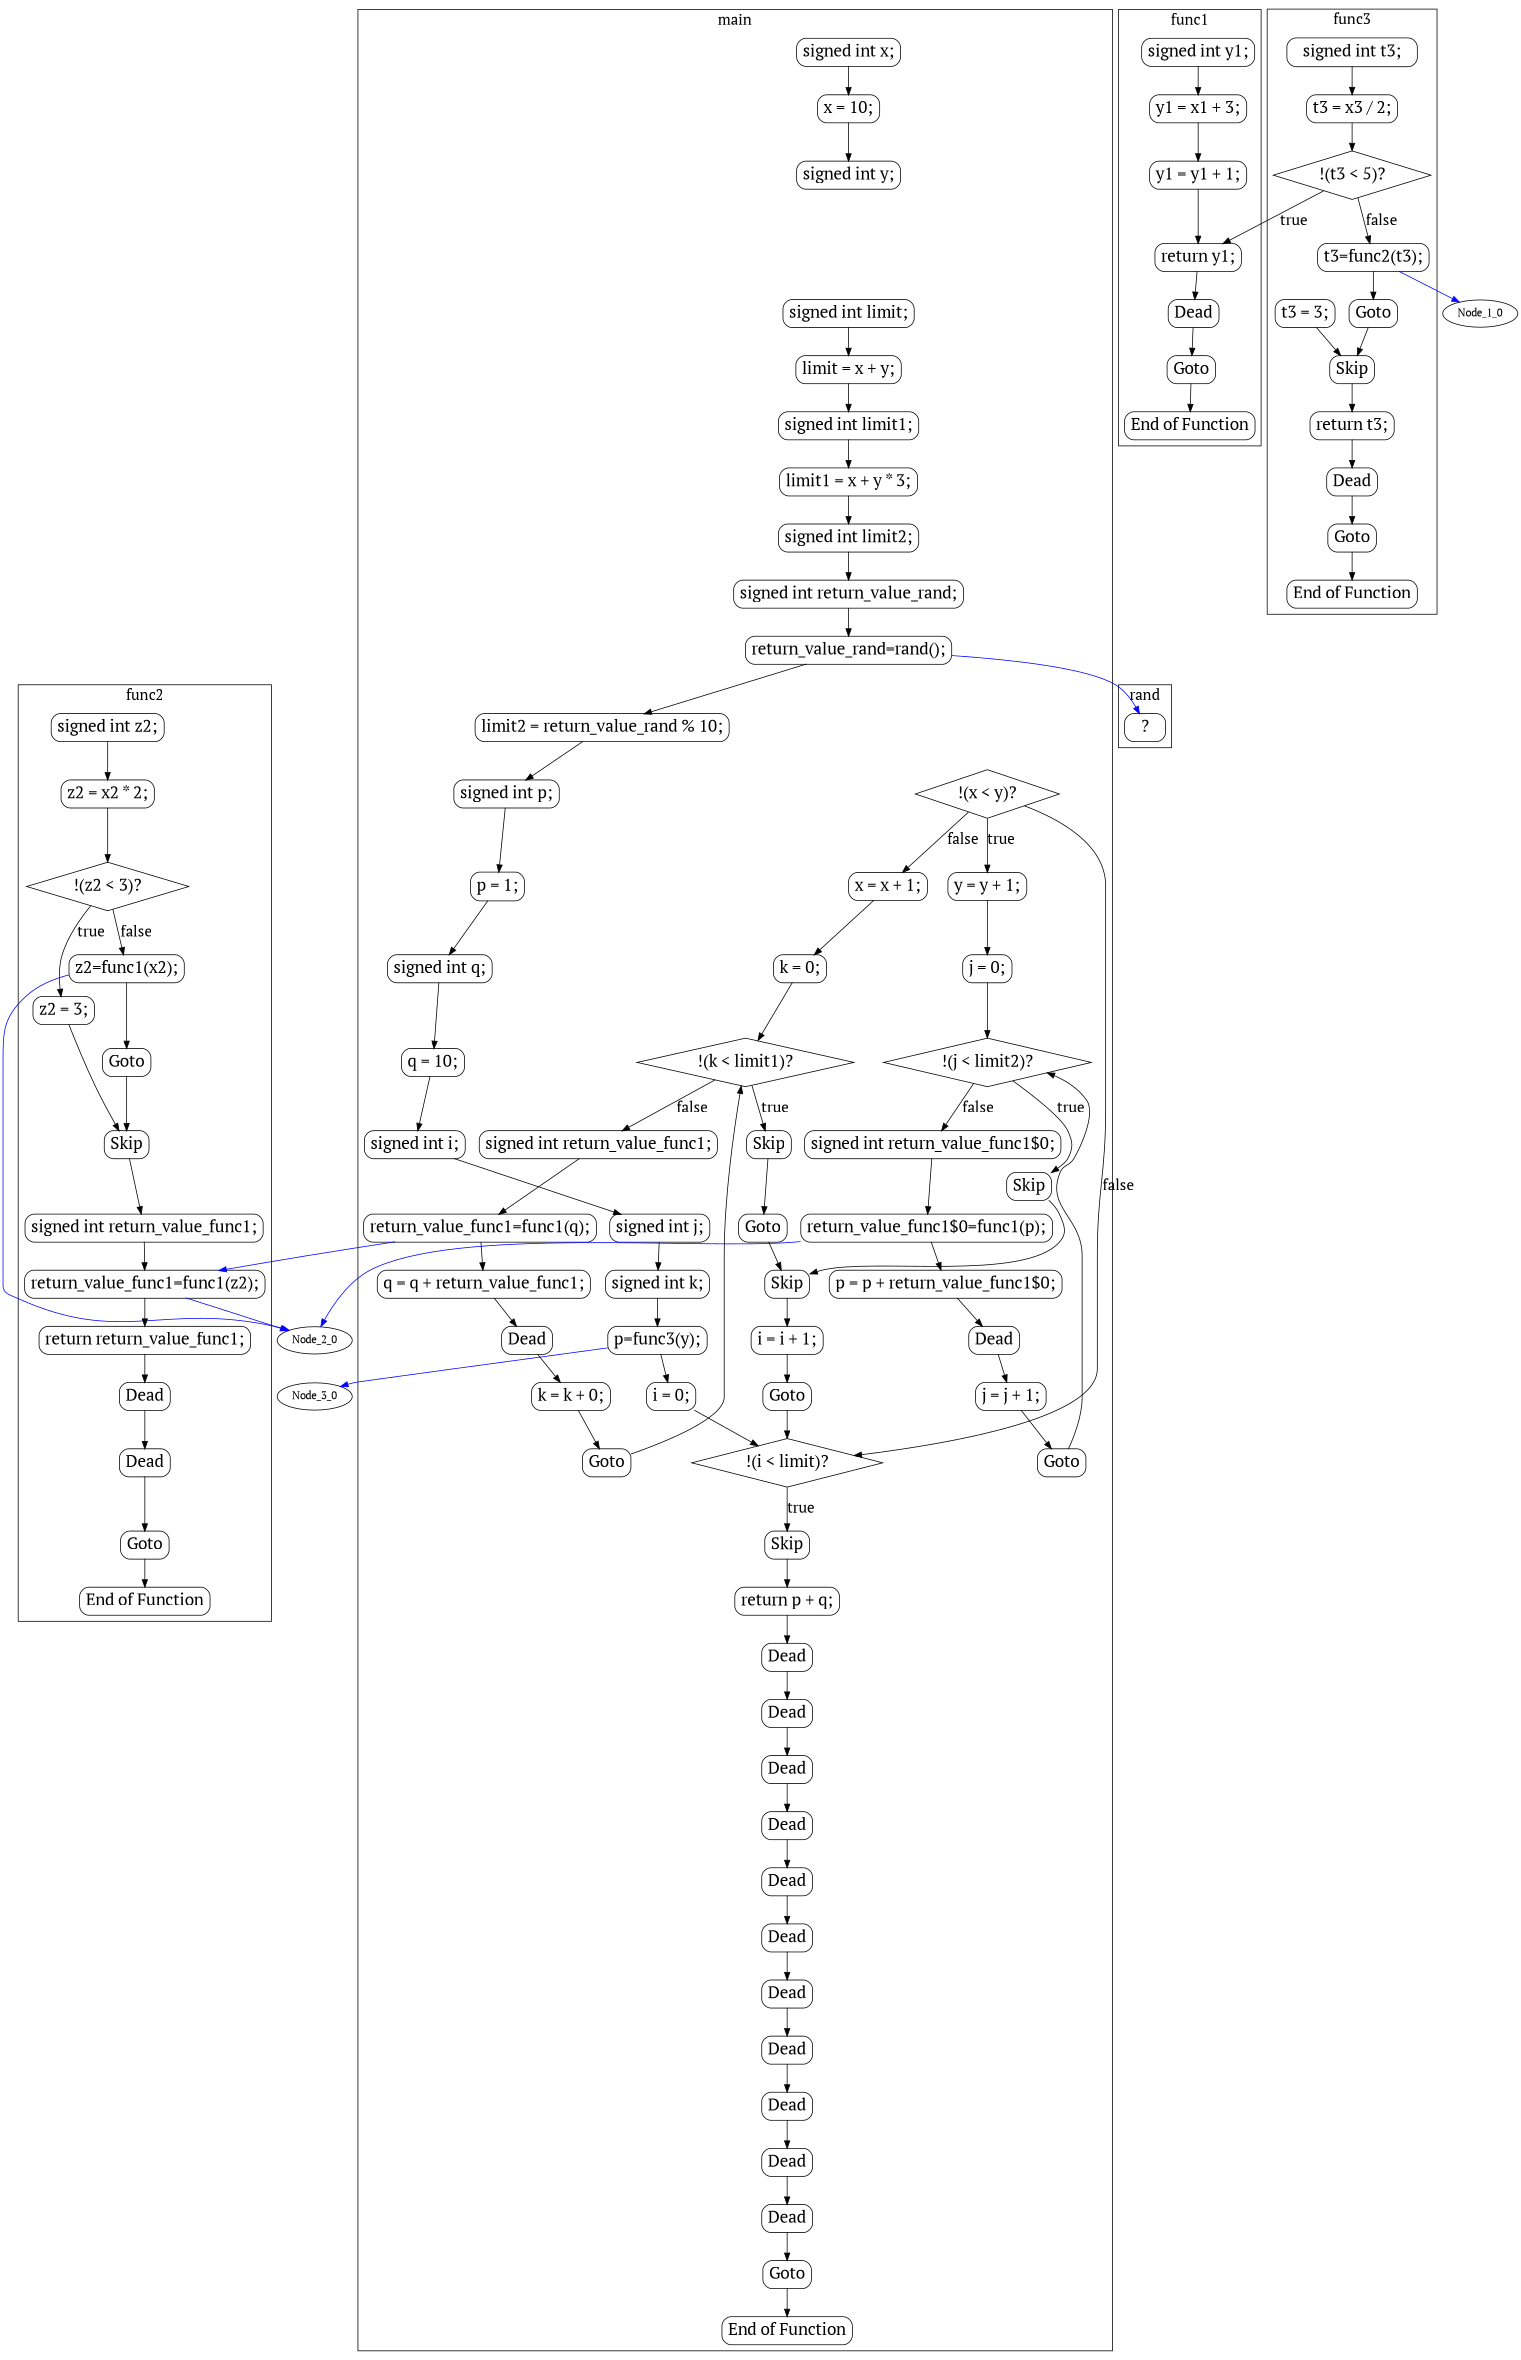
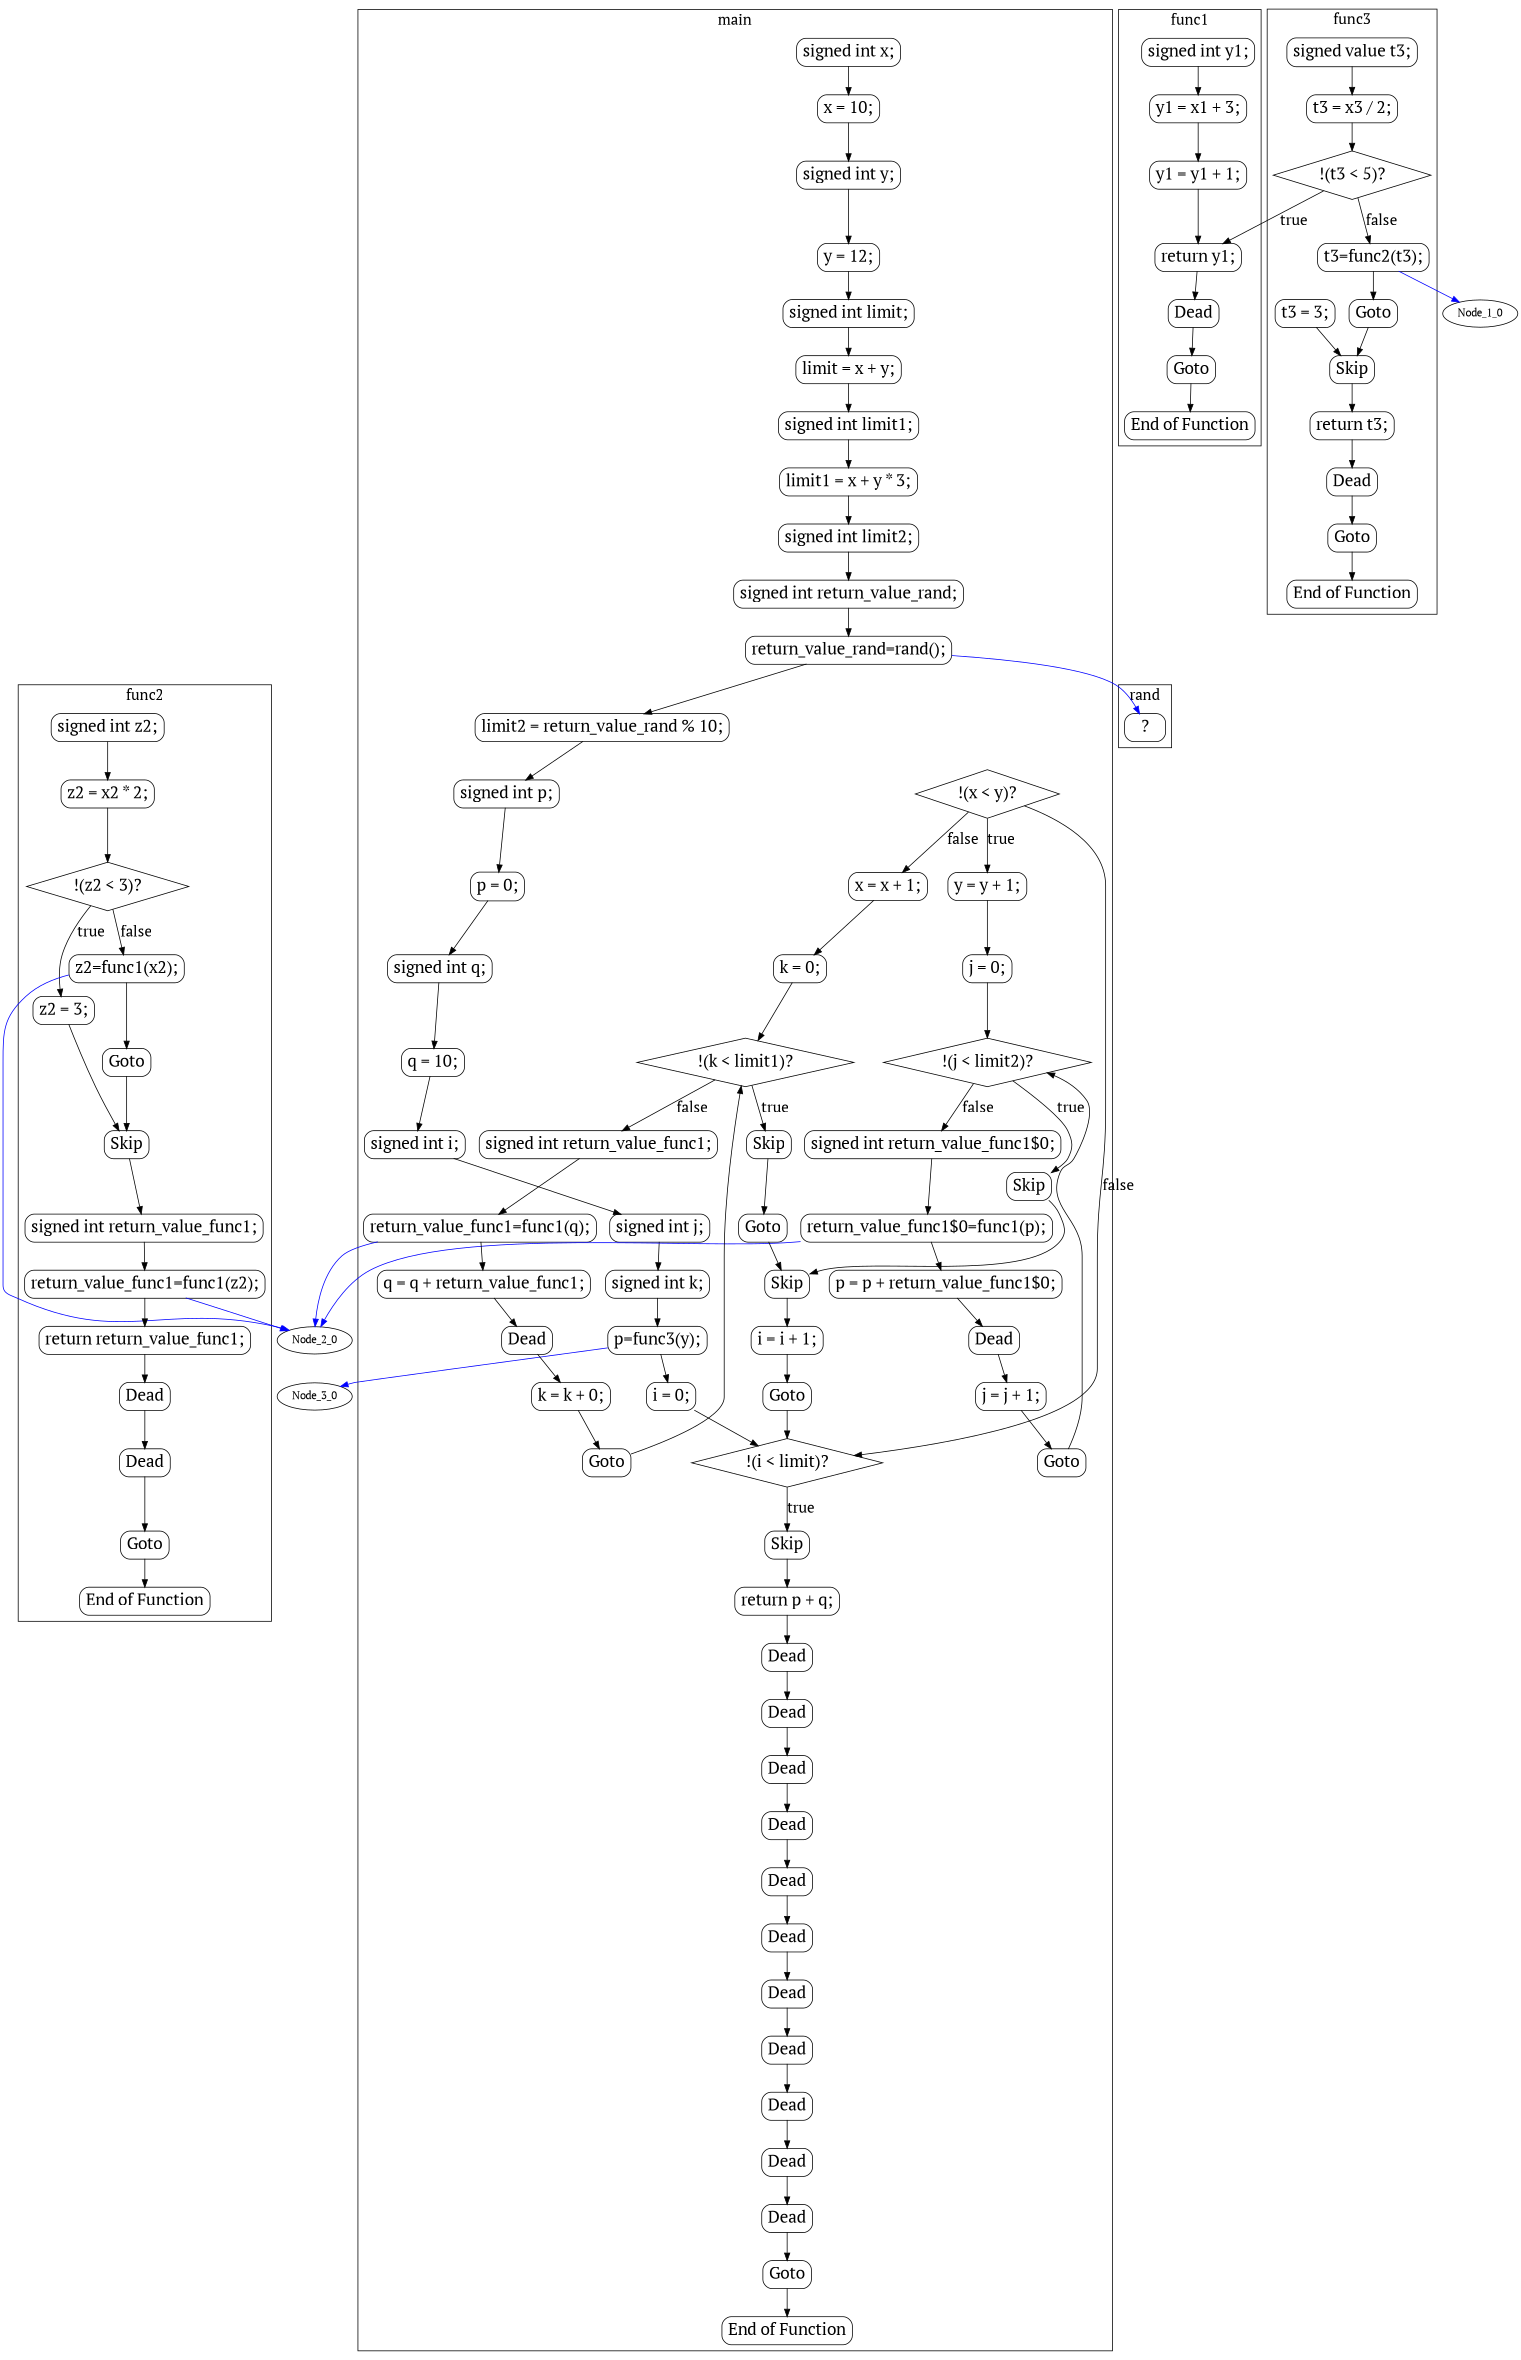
node "signed int t3;": label "signed int t3;" -> "signed value t3;"
node "y = 12;": added
node "p = 1;": label "p = 1;" -> "p = 0;"
edge "return_value_func1=func1(q);" -> "return_value_func1=func1(z2);": now "return_value_func1=func1(q);" -> "Node_2_0"
